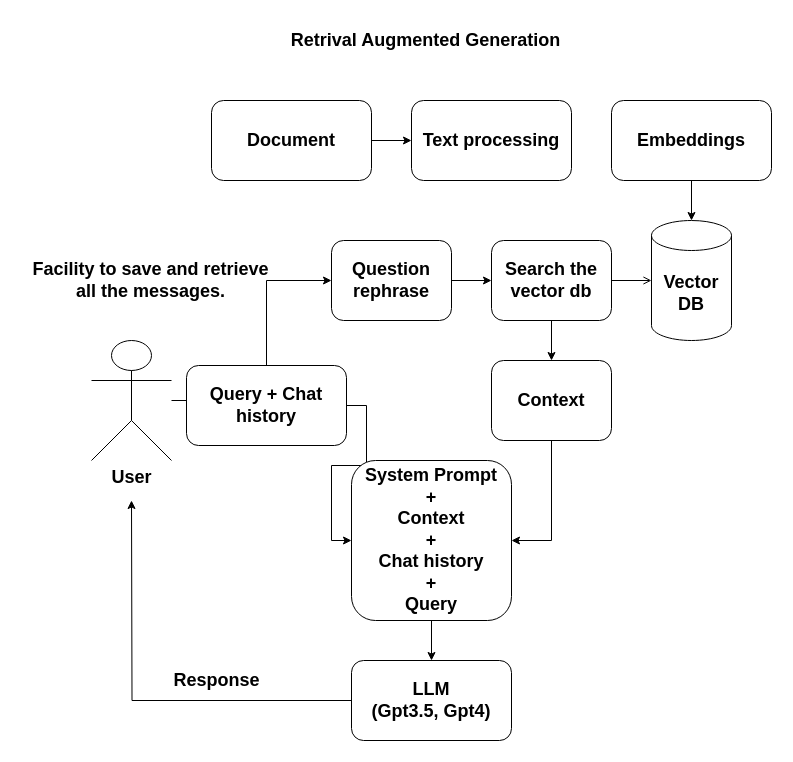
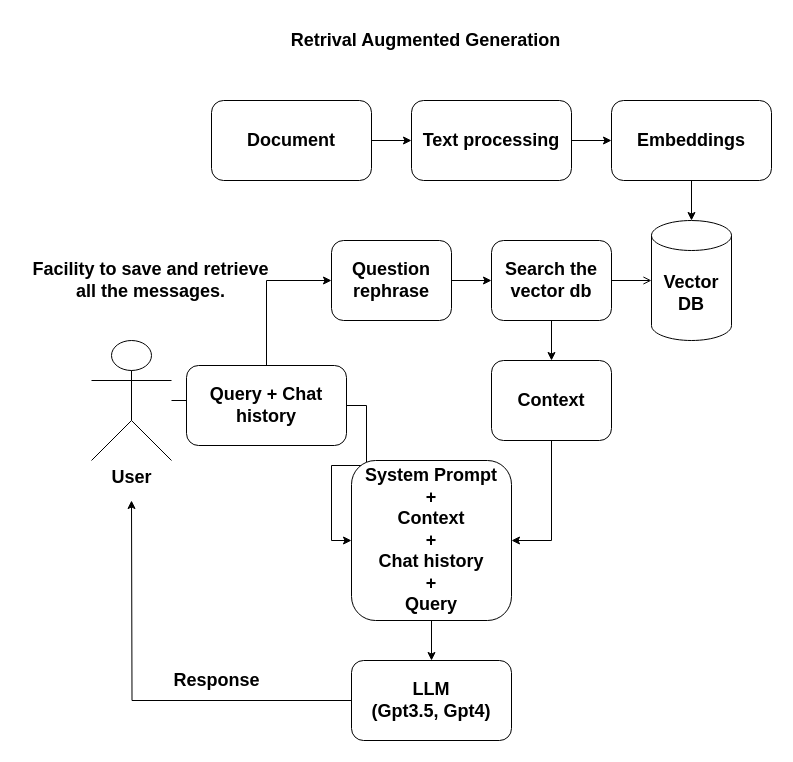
edge "Text processing" -> "Embeddings": added
